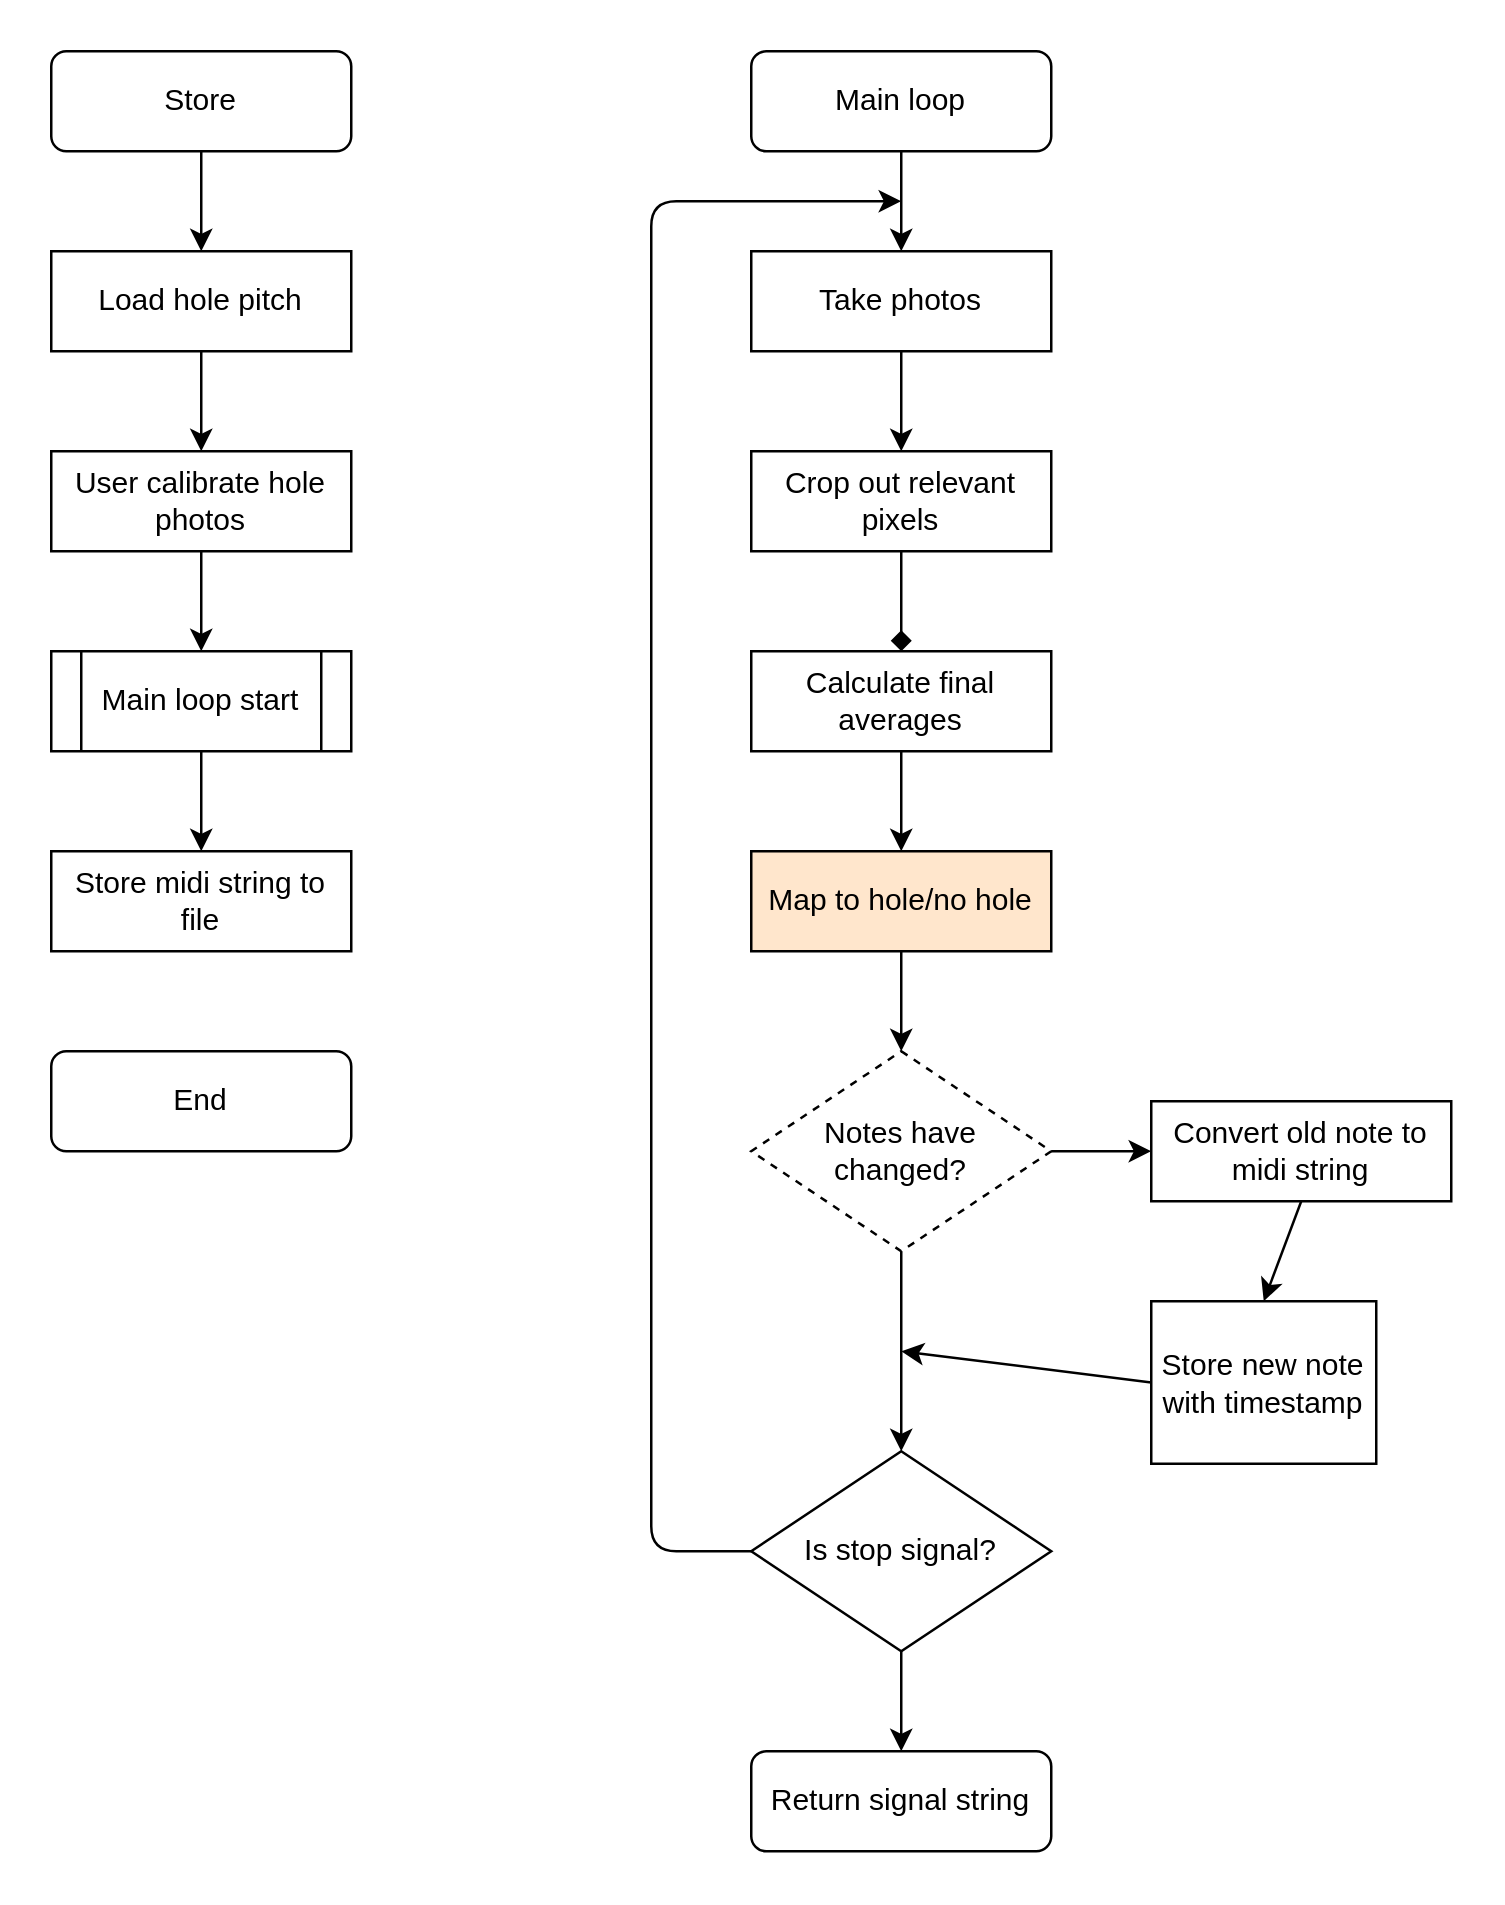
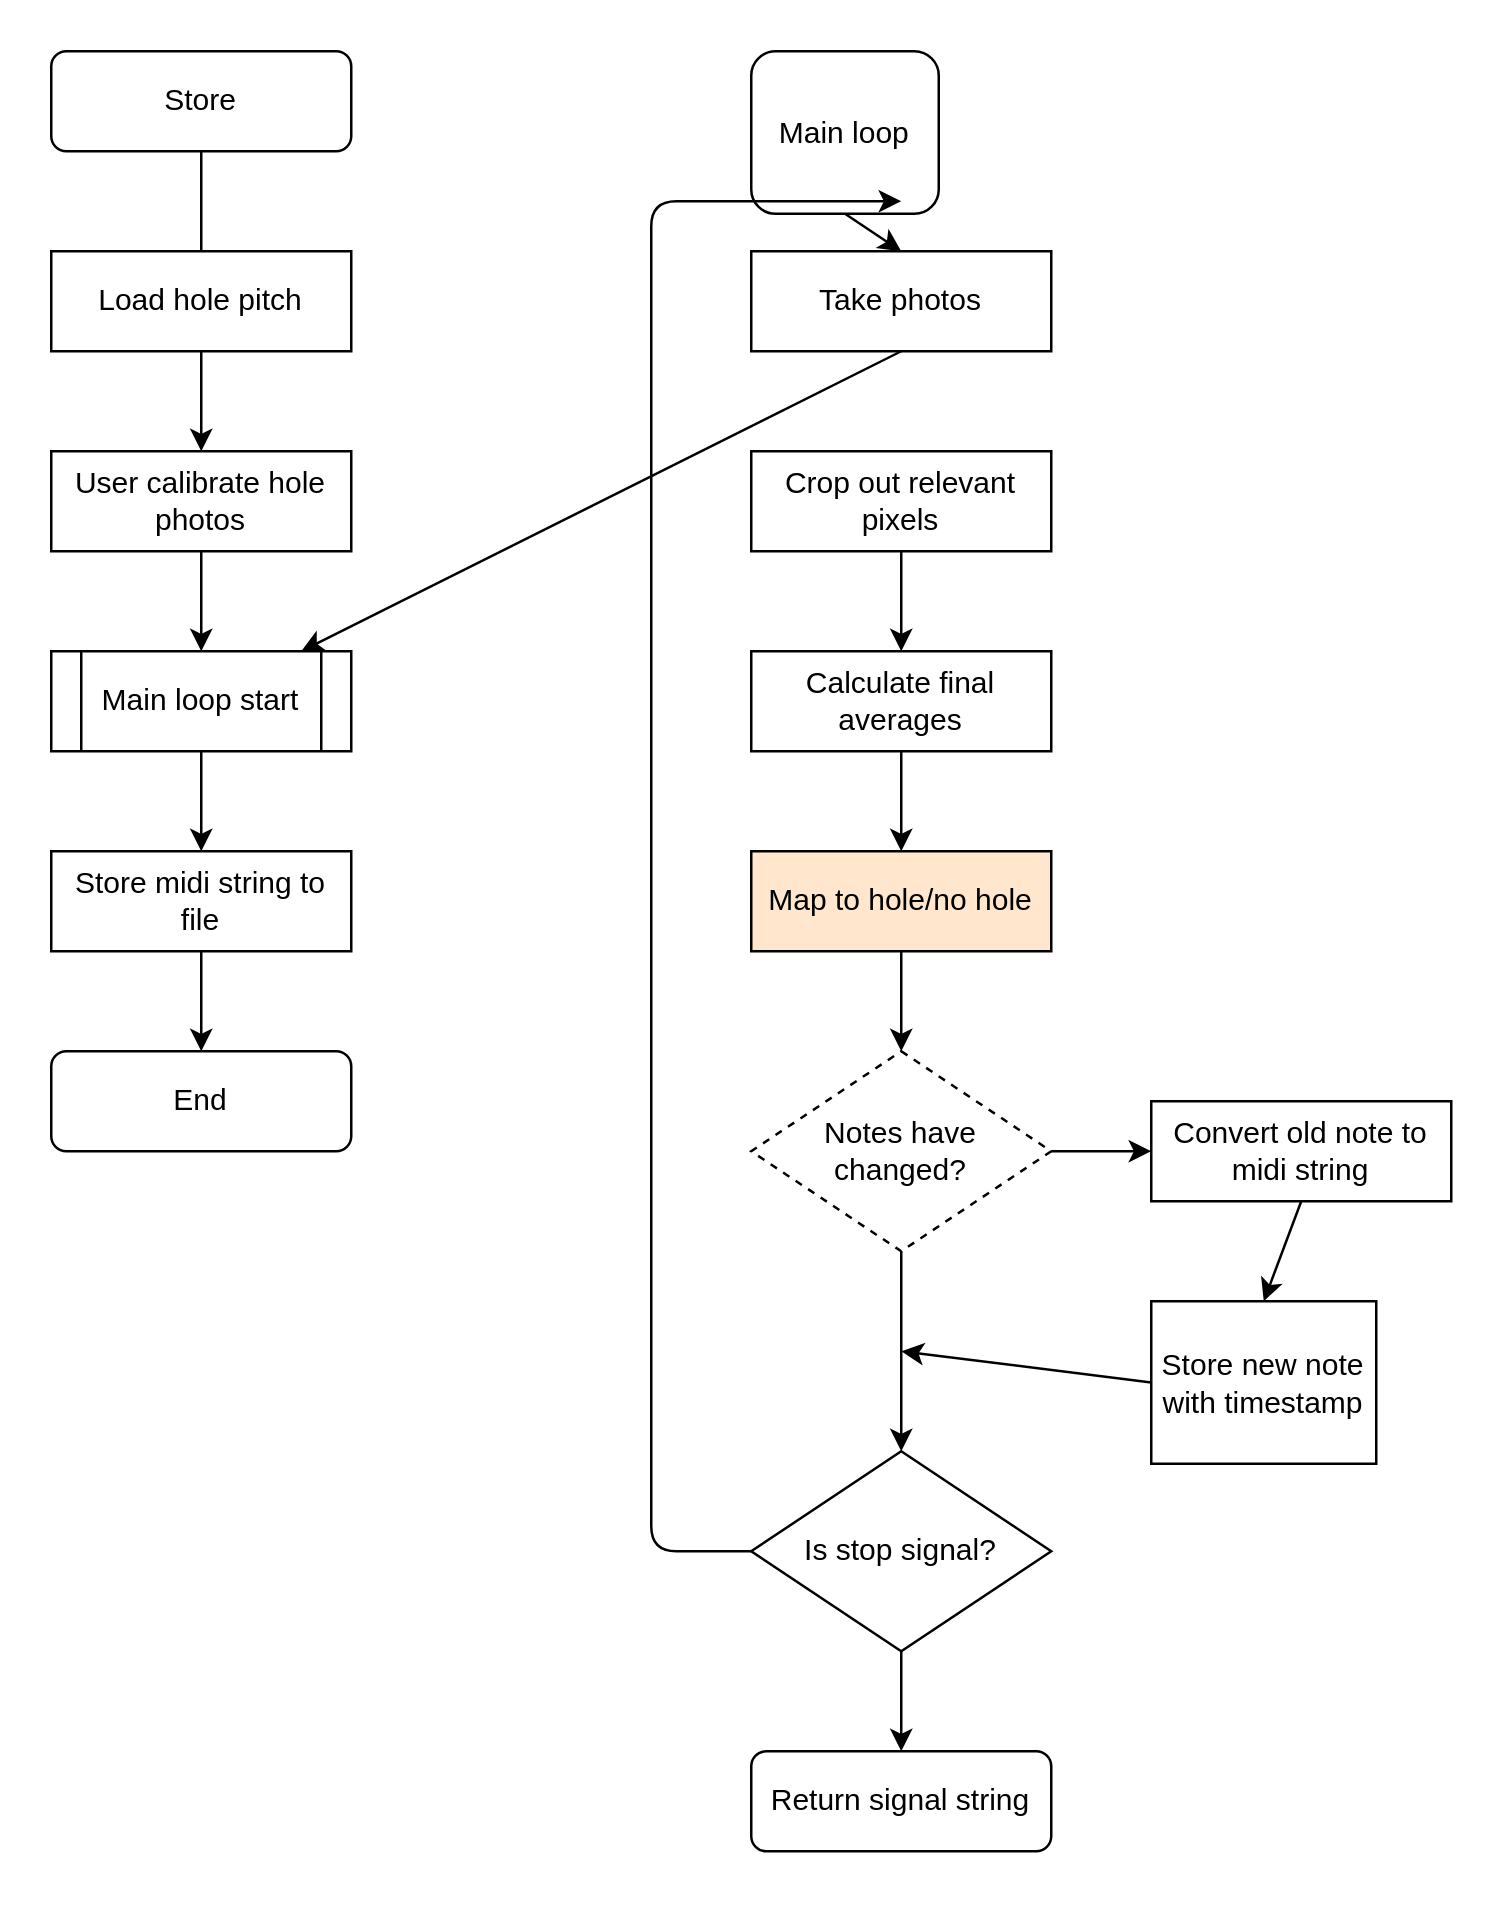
node "Main loop": size 300x100 -> 188x163
edge "Store" -> "Load hole pitch": arrowhead classic -> none
edge "Take photos" -> "Crop out relevant pixels": now "Take photos" -> "Main loop start"
edge "Crop out relevant pixels" -> "Calculate final averages": arrowhead diamond -> classic
edge "Store midi string to file" -> "End": added
